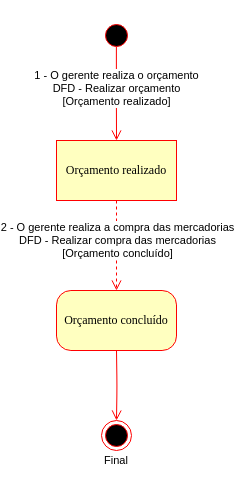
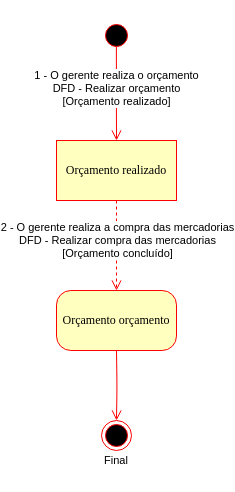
node "Orçamento concluído": label "Orçamento concluído" -> "Orçamento orçamento"
